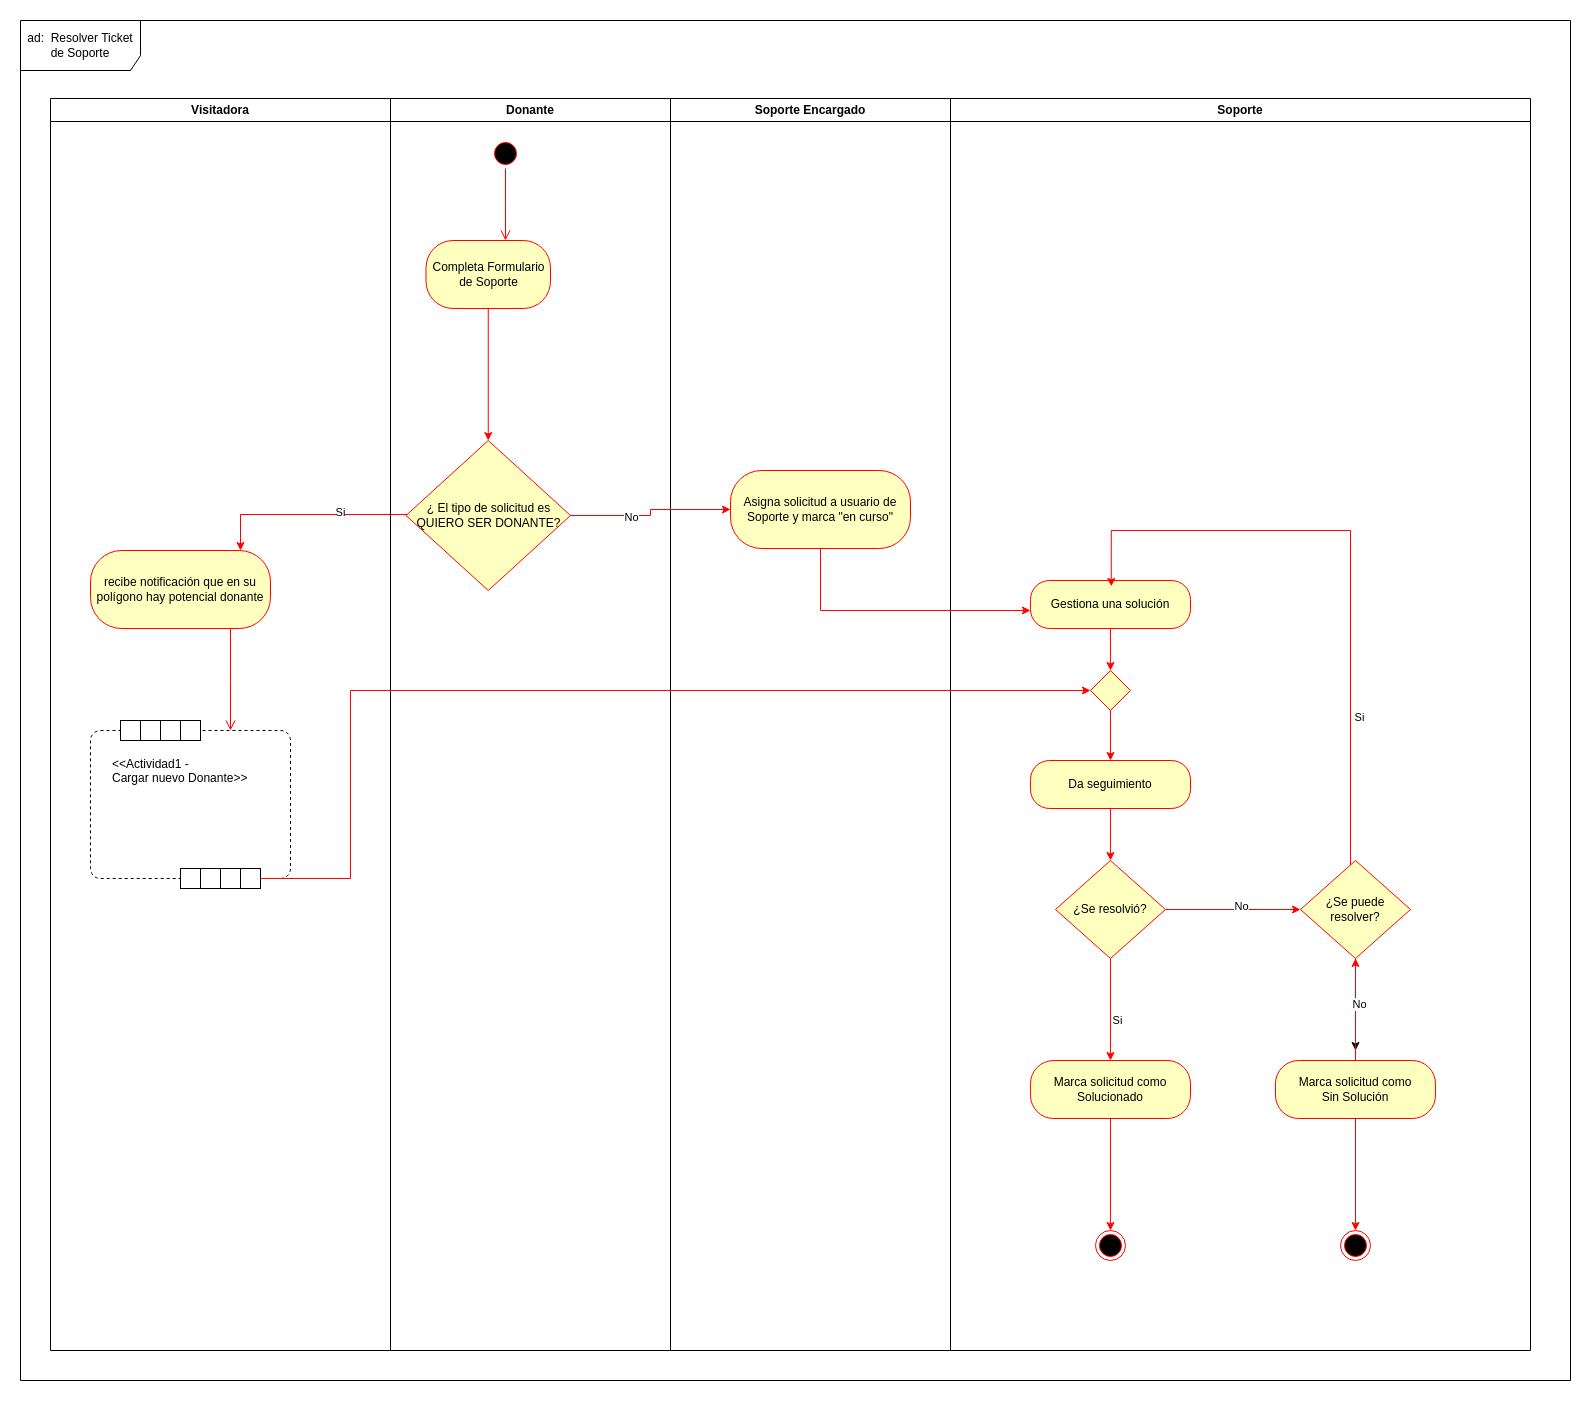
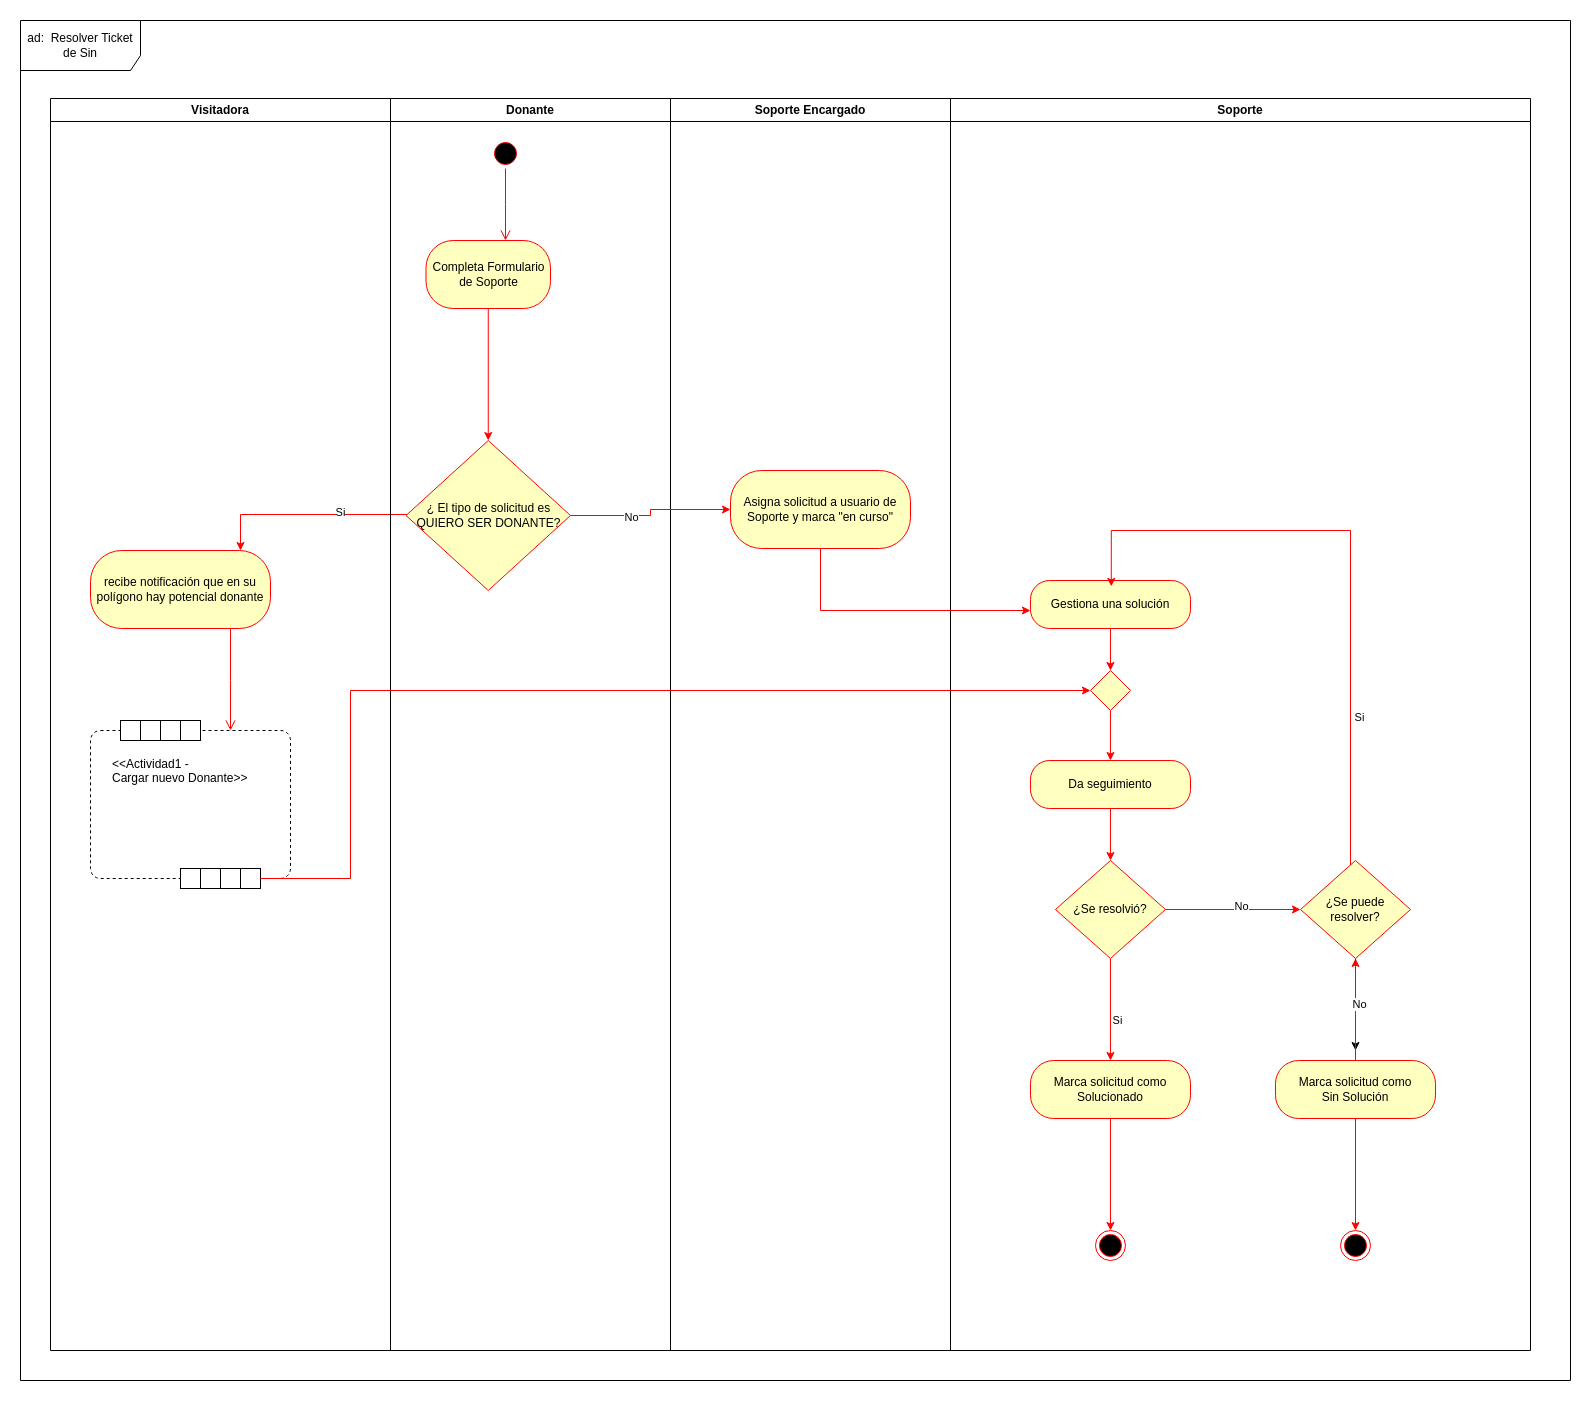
node "ad: Resolver Ticket de Soporte": label "ad: Resolver Ticket de Soporte" -> "ad: Resolver Ticket de Sin"
